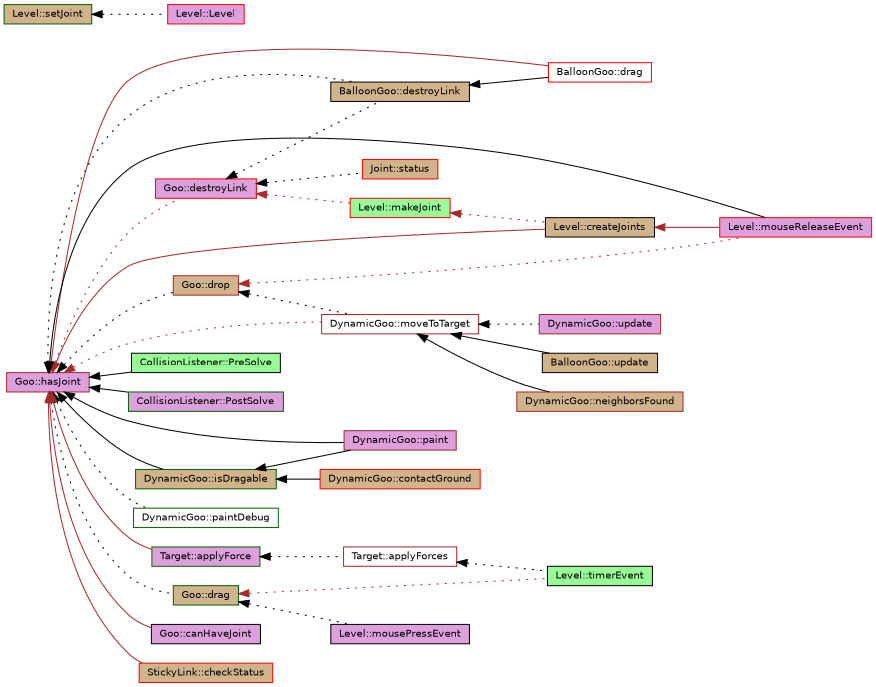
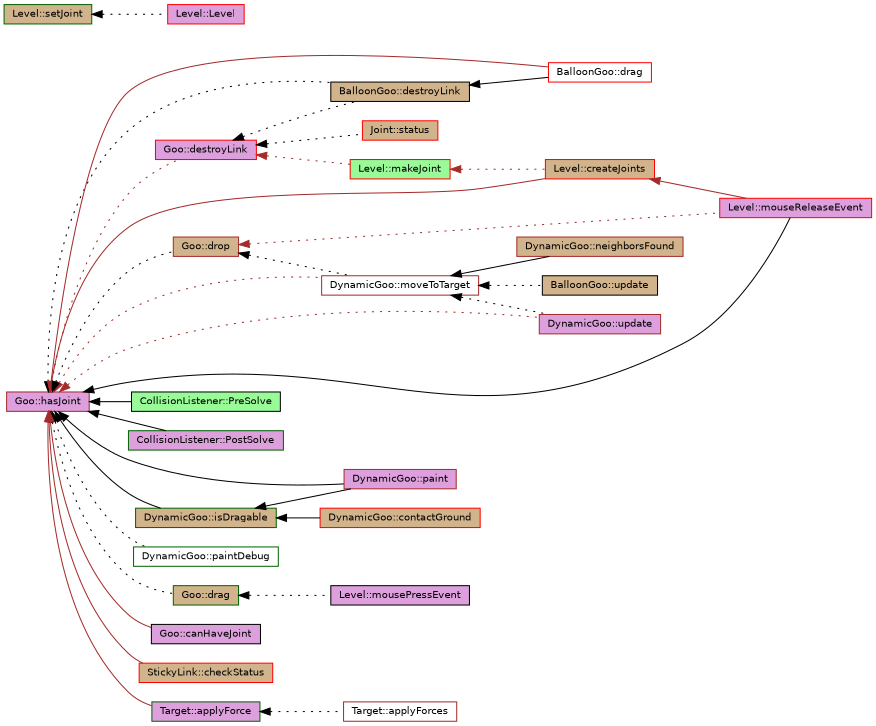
node "Level::createJoints": color black -> red
edge "DynamicGoo::update" -> "Goo::hasJoint": added
edge "BalloonGoo::update" -> "DynamicGoo::moveToTarget": style solid -> dotted
node "Level::timerEvent": removed
